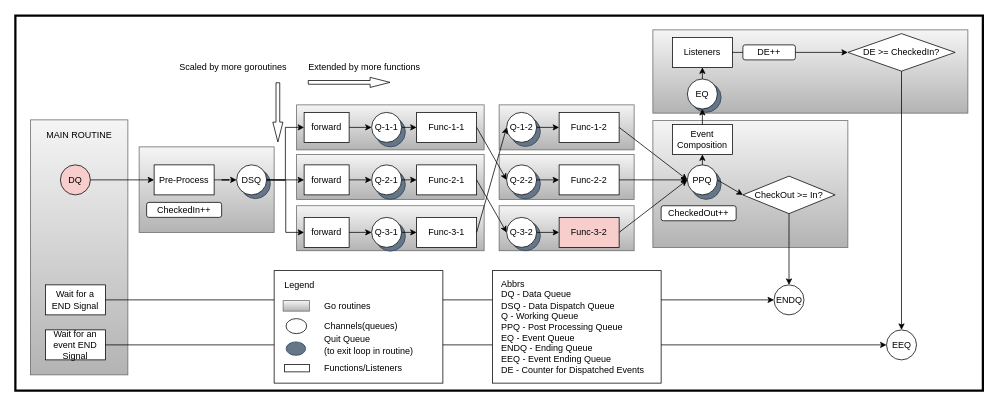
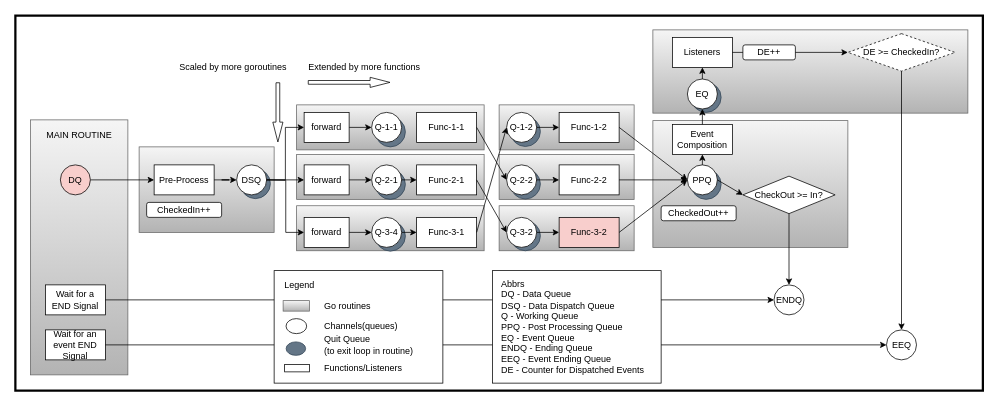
node "DE >= CheckedIn?": style solid -> dashed
edge "Q-1-1" -> "Func-1-1": removed
node "Q-3-1": label "Q-3-1" -> "Q-3-4"
